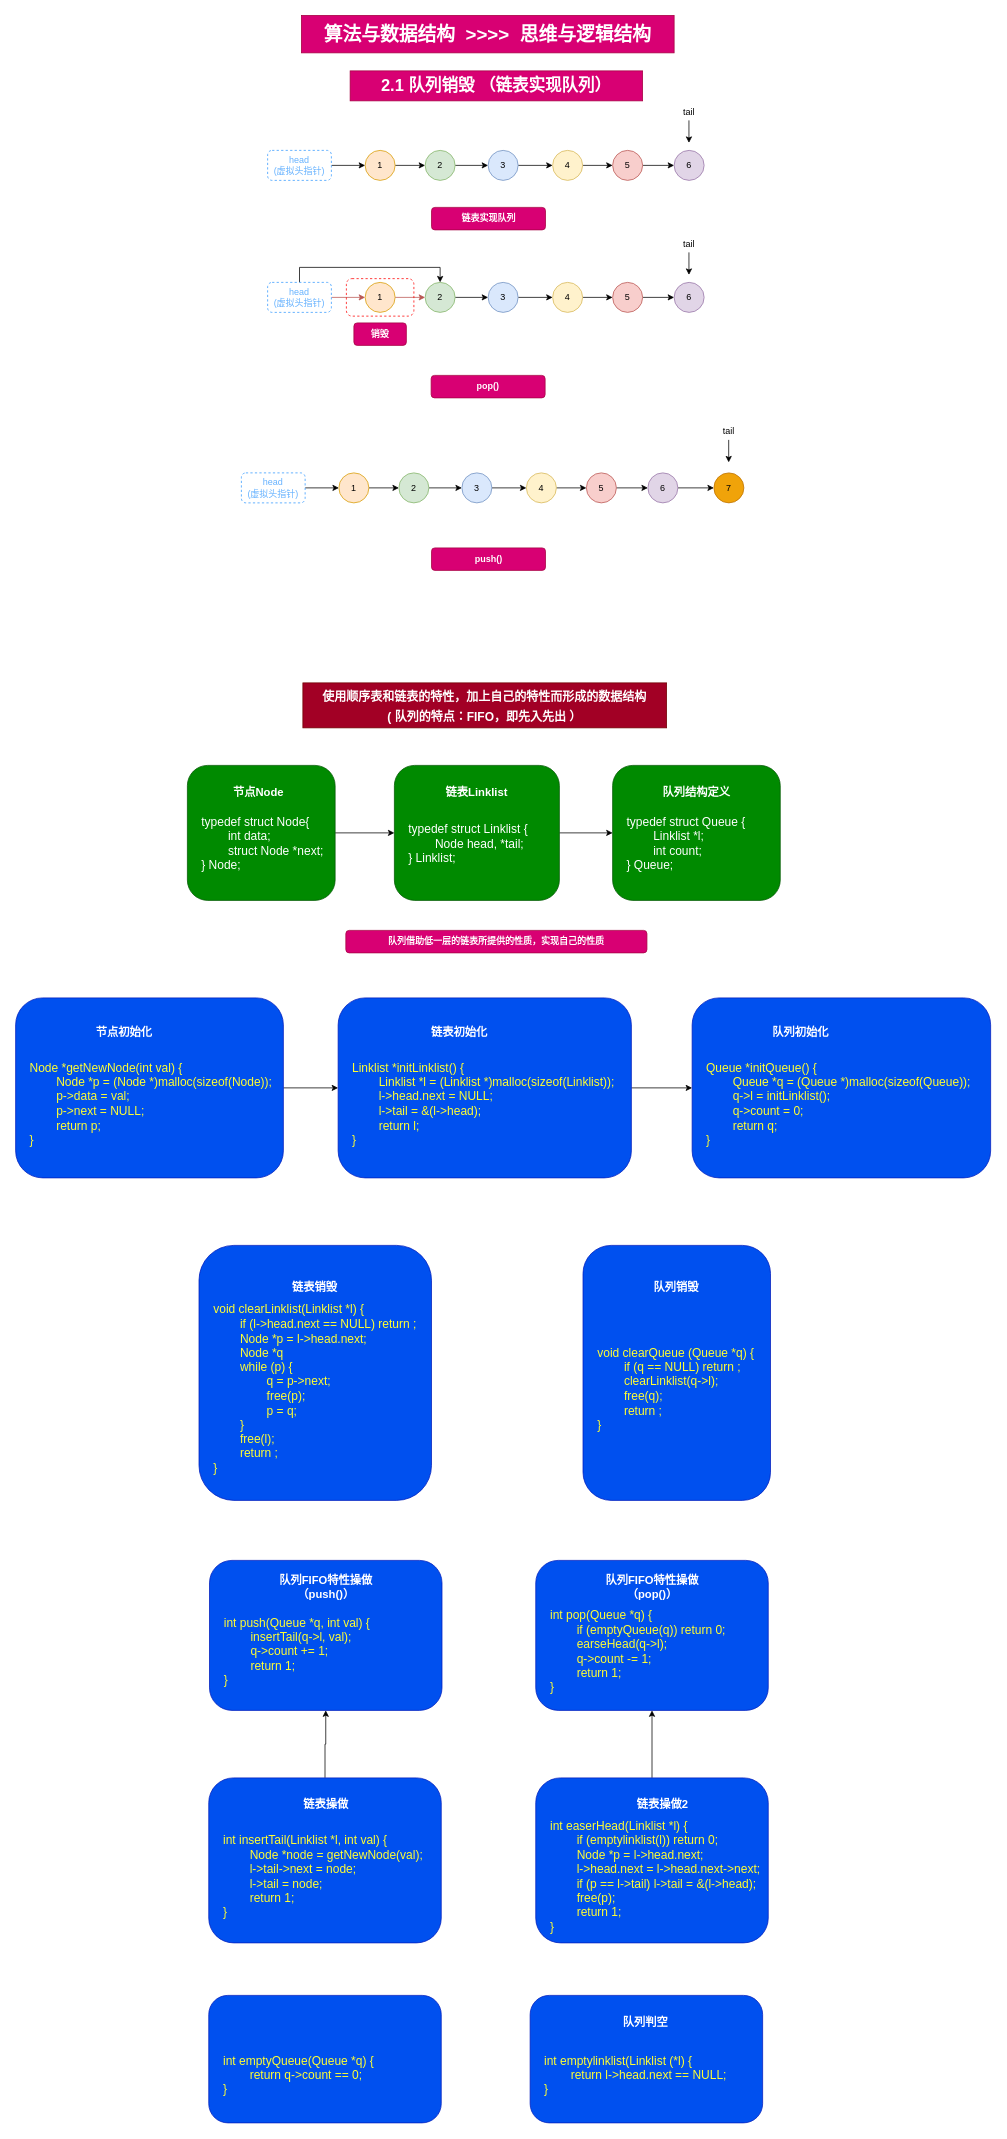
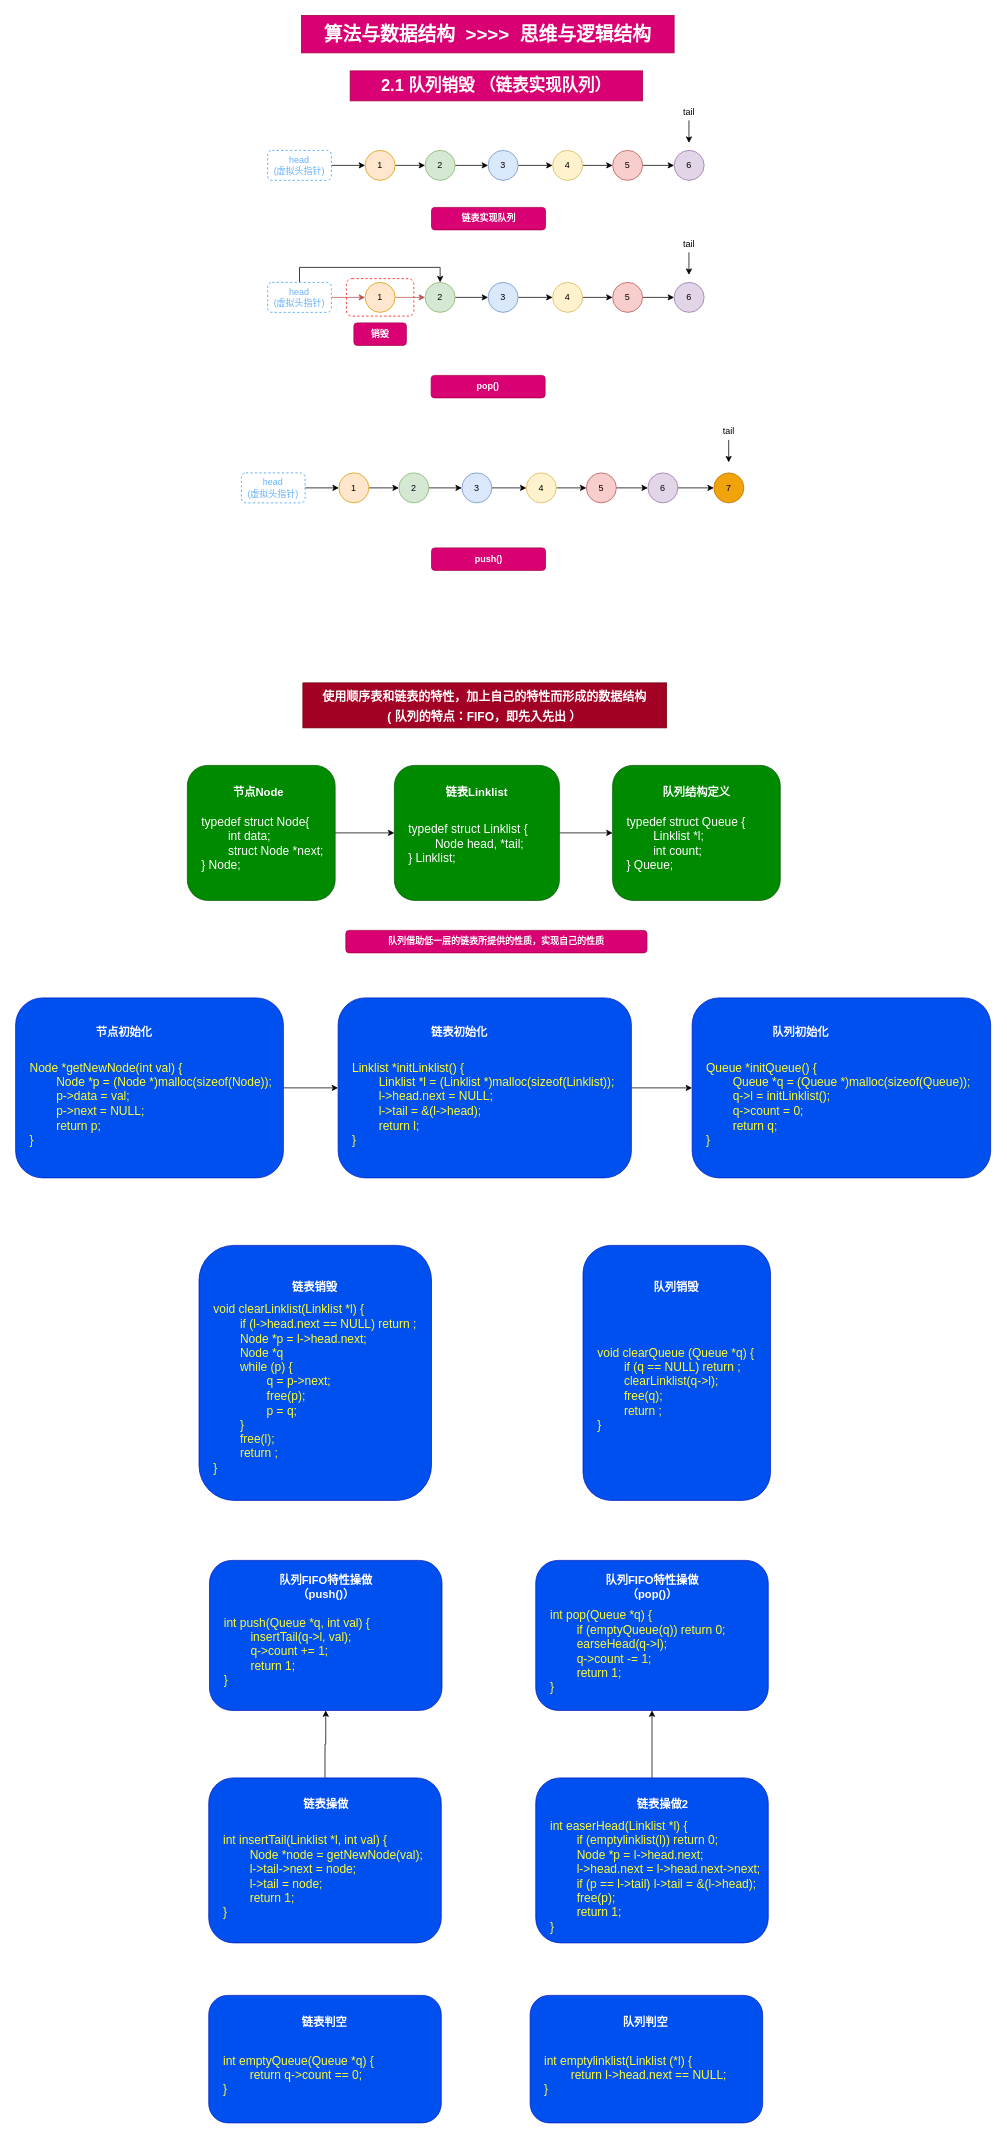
node "链表判空": added
